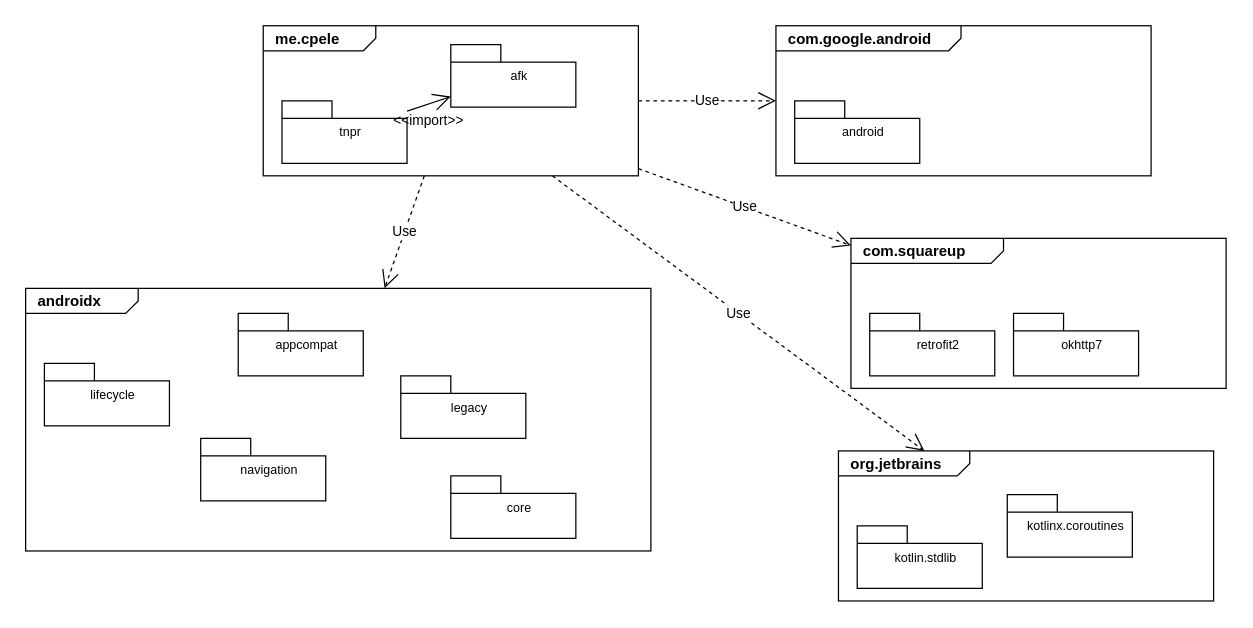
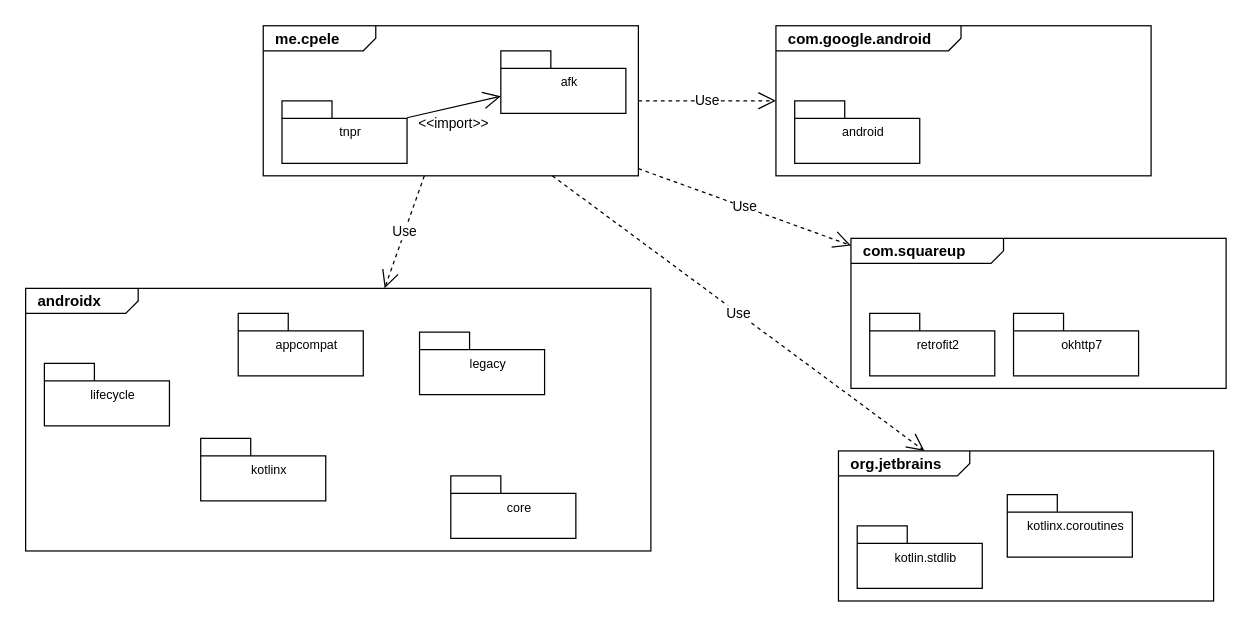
node "afk": moved (513, 76) -> (563, 82)
node "legacy": moved (463, 407) -> (482, 363)
node "navigation": label "navigation" -> "kotlinx"
